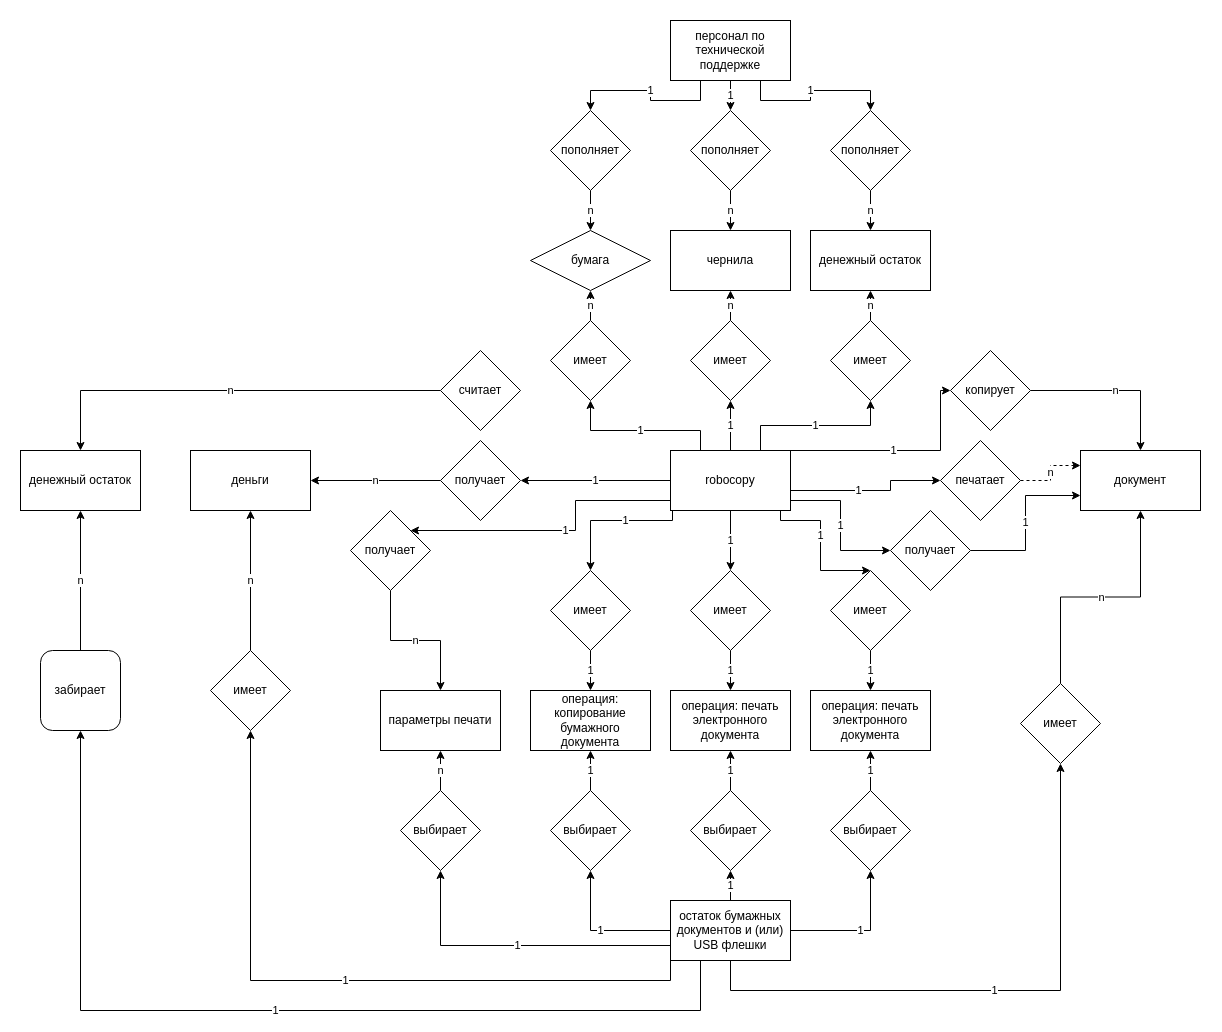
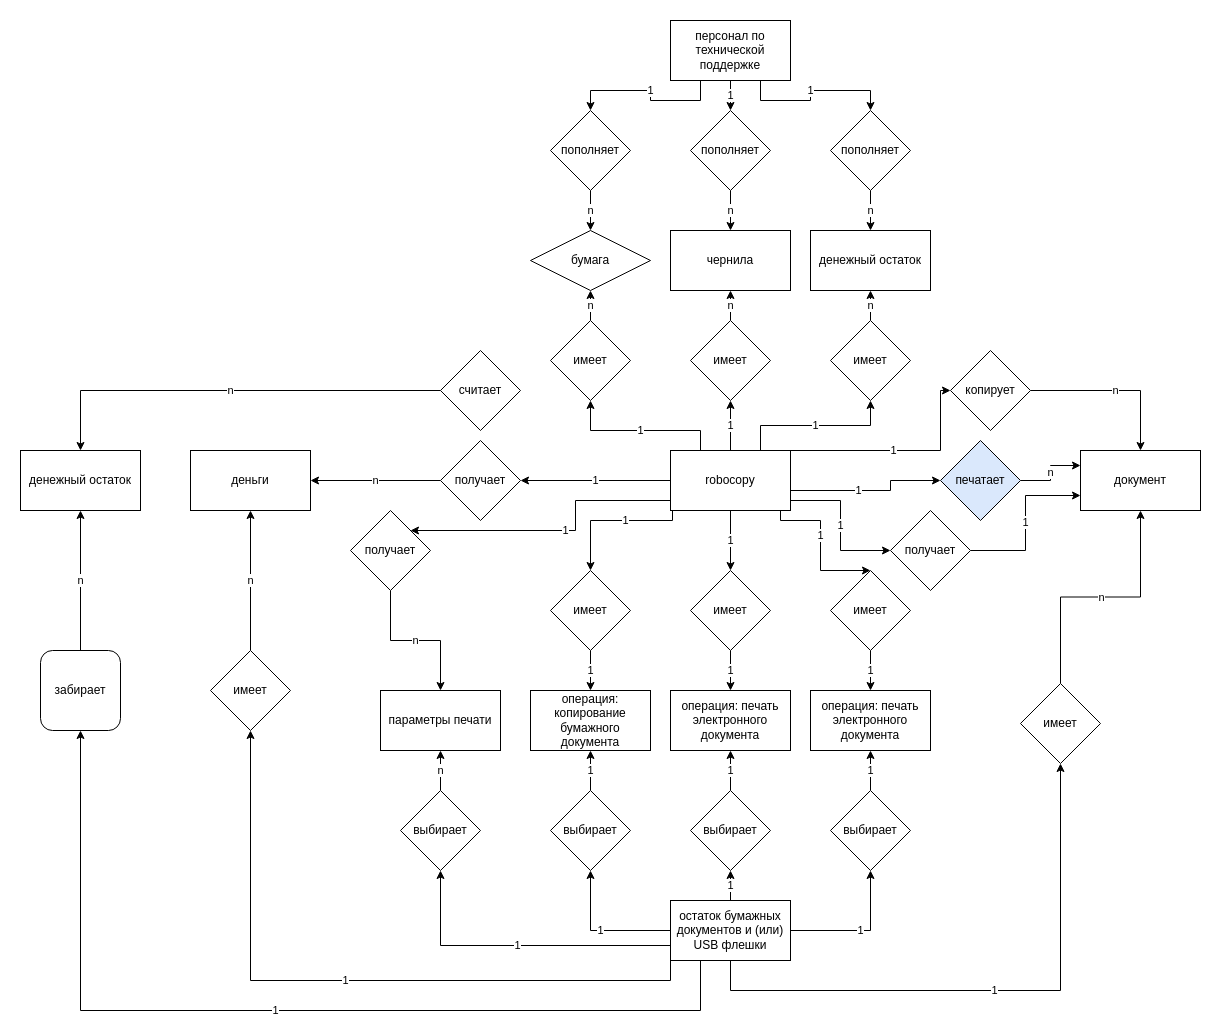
node "печатает": fillcolor #ffffff -> #dae8fc
edge "печатает" -> "документ": style dashed -> solid
